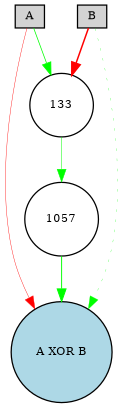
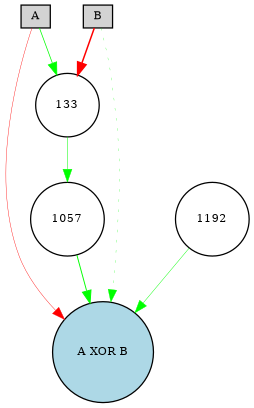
node "1192": added
